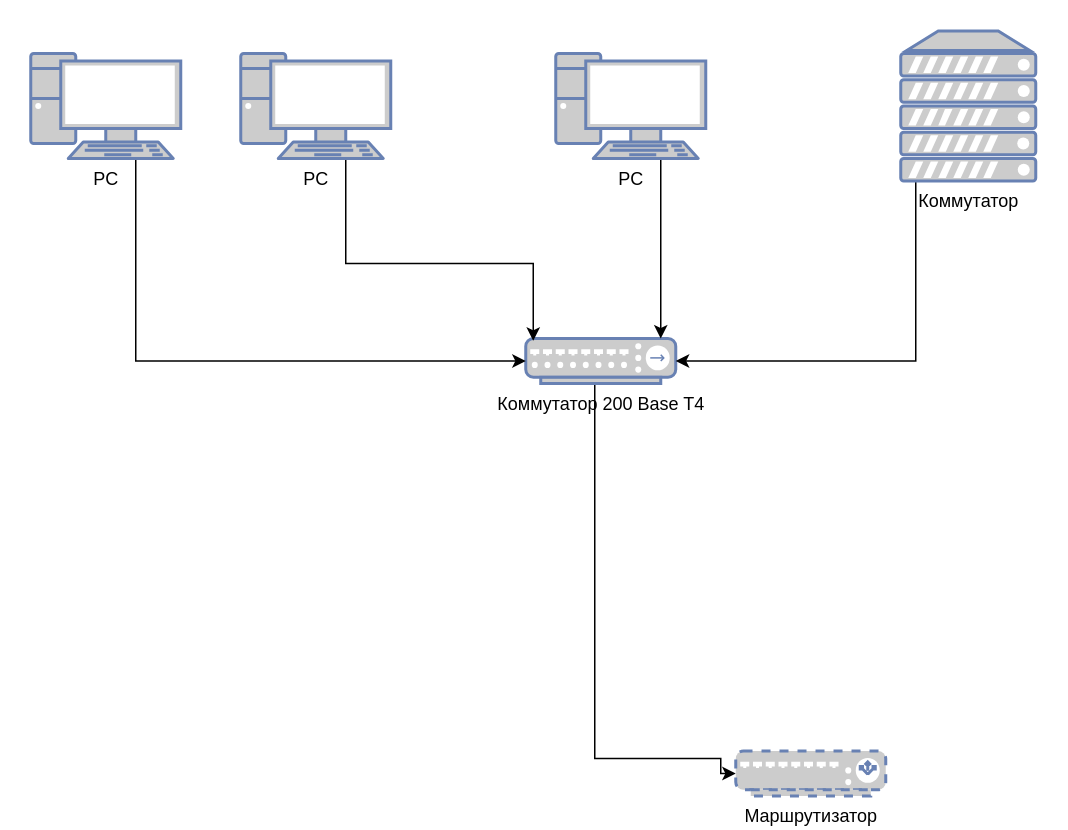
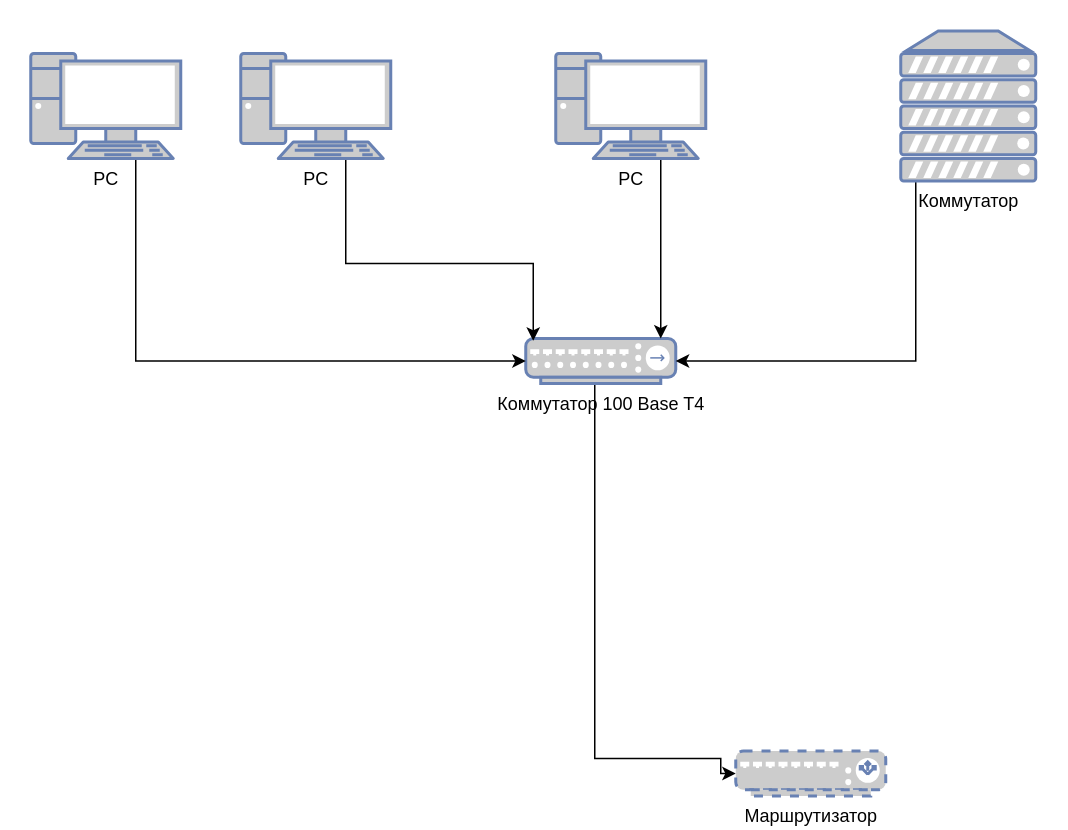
node "Коммутатор 200 Base T4": label "Коммутатор 200 Base T4" -> "Коммутатор 100 Base T4"
